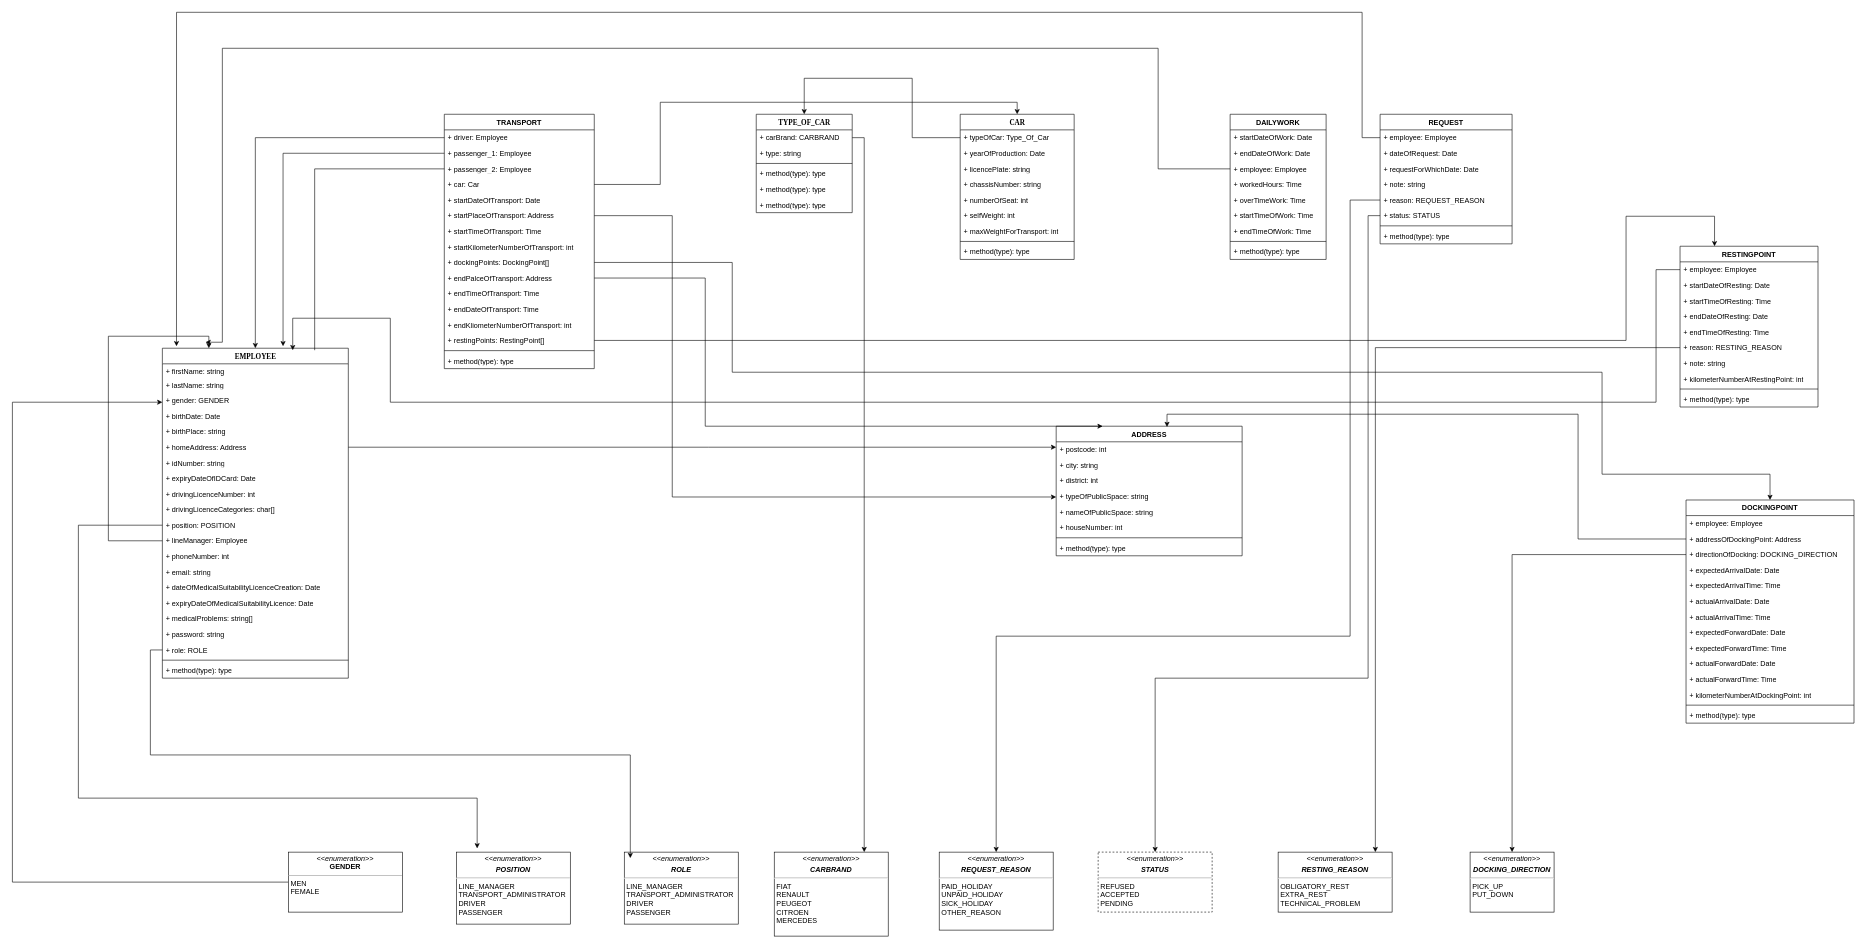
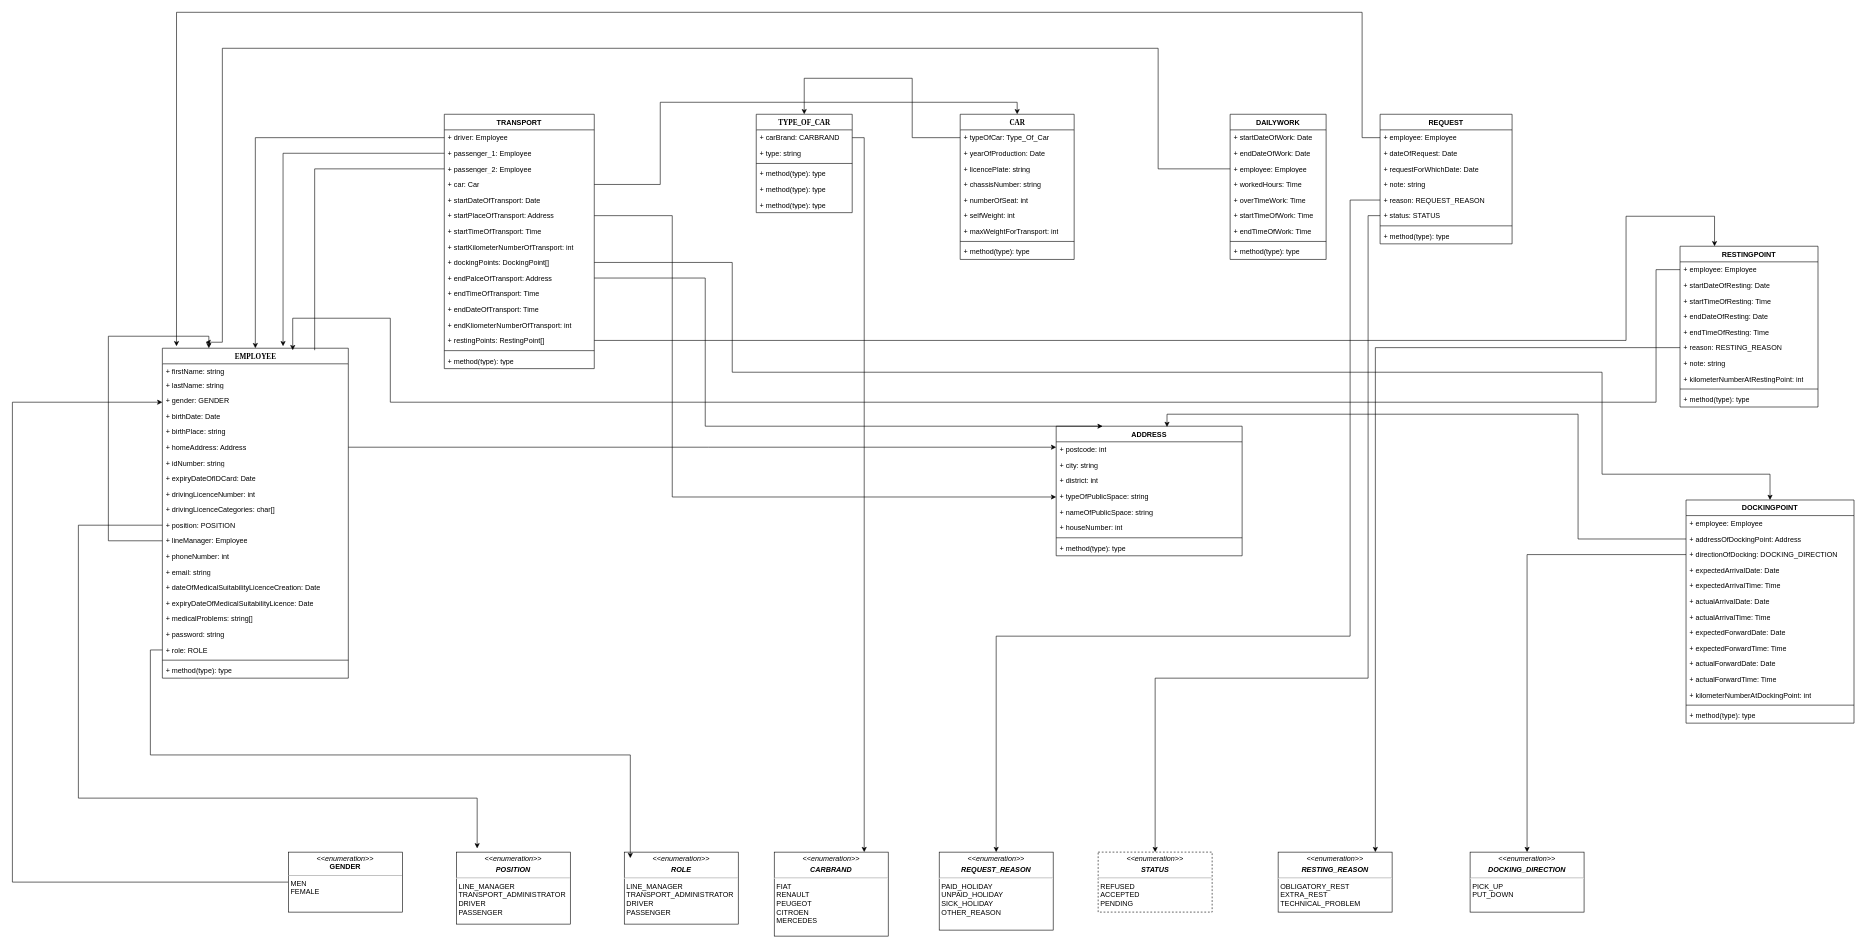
node "<<enumeration>> DOCKING_DIRECTION PICK_UP PUT_DOWN": size 84x60 -> 114x60
